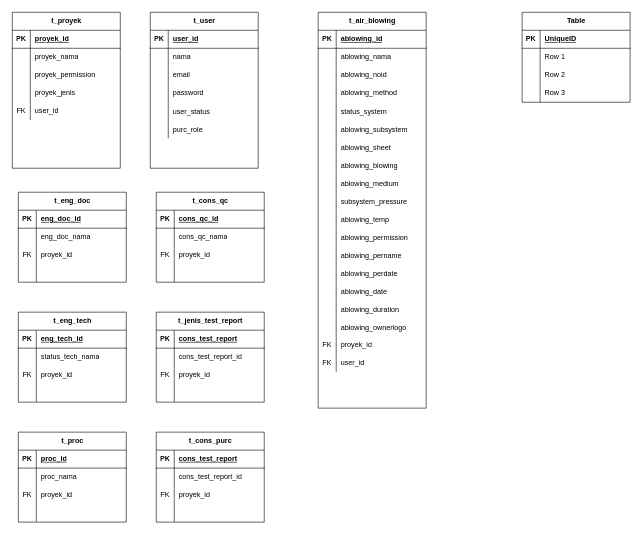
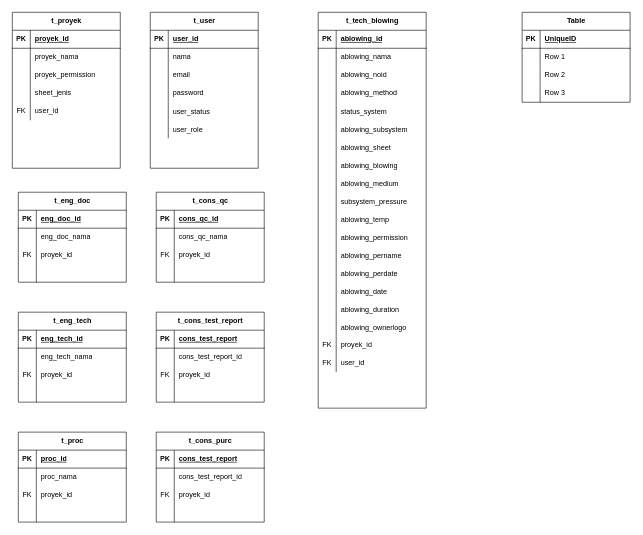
node "t_air_blowing": label "t_air_blowing" -> "t_tech_blowing"
node "proyek_jenis": label "proyek_jenis" -> "sheet_jenis"
node "purc_role": label "purc_role" -> "user_role"
node "t_jenis_test_report": label "t_jenis_test_report" -> "t_cons_test_report"
node "status_tech_nama": label "status_tech_nama" -> "eng_tech_nama"
